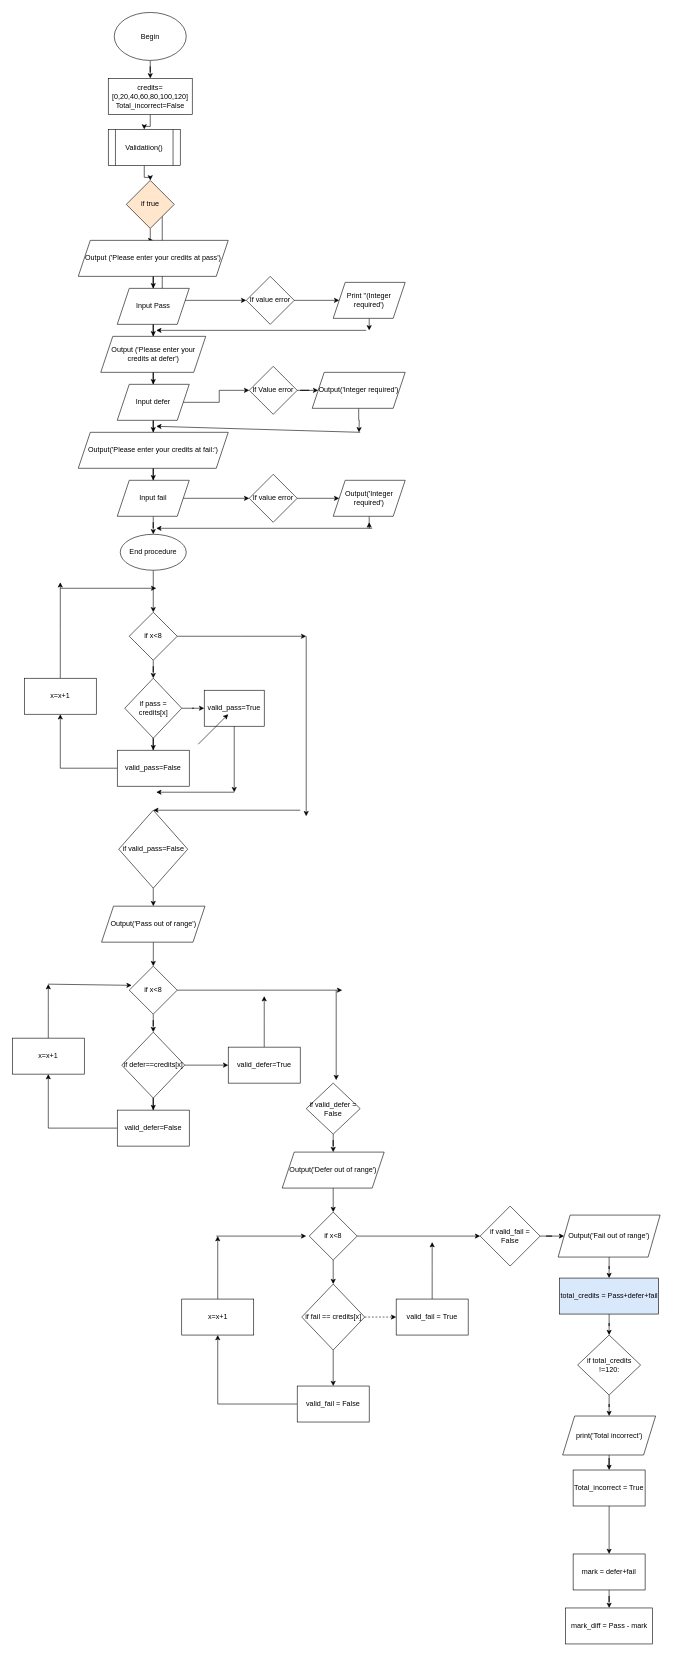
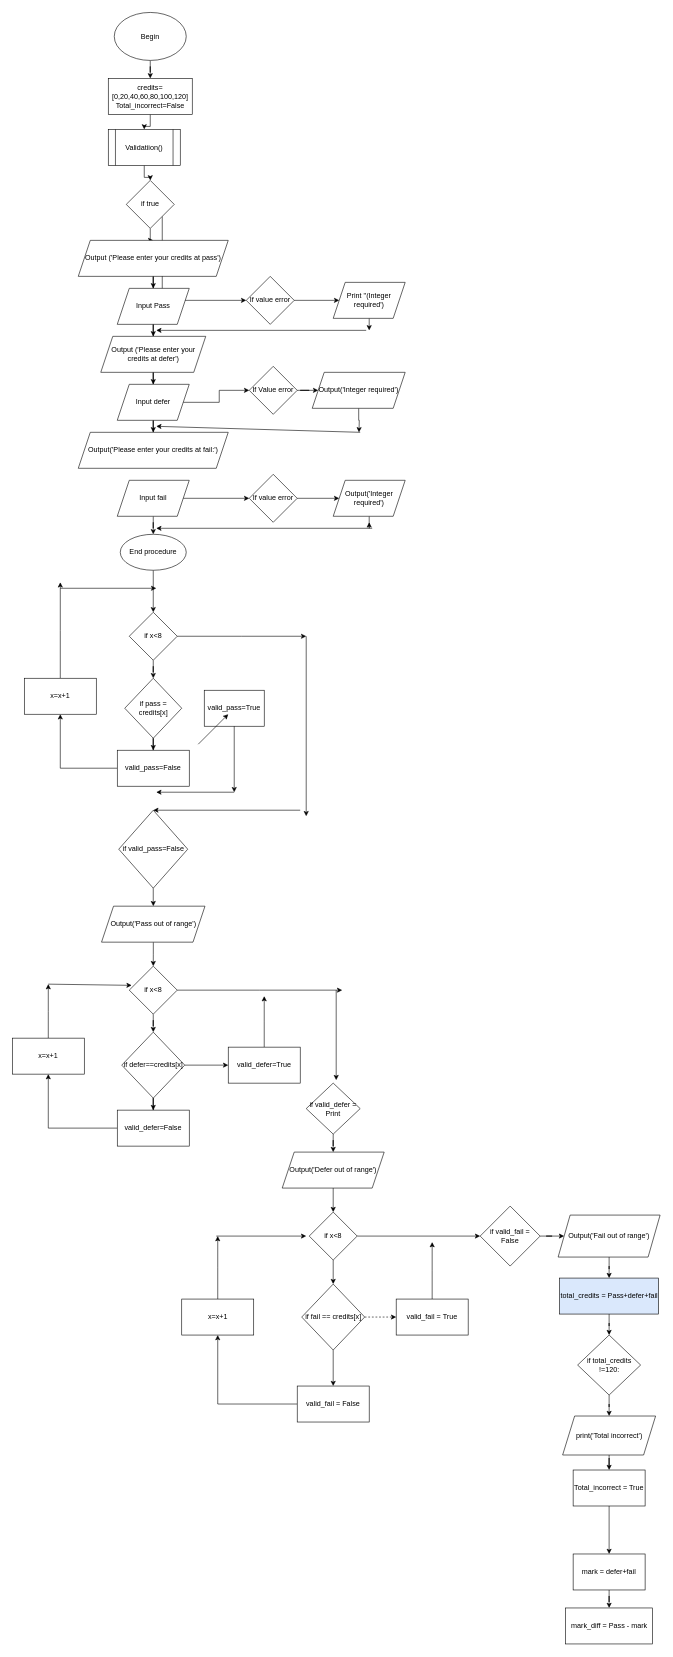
node "if true": fillcolor #ffe6cc -> #ffffff
edge "Output('Please enter your credits at fail:')" -> "Input fail": removed
edge "if pass = credits[x]" -> "valid_pass=True": removed
node "if valid_defer = False": label "if valid_defer = False" -> "if valid_defer = Print"
